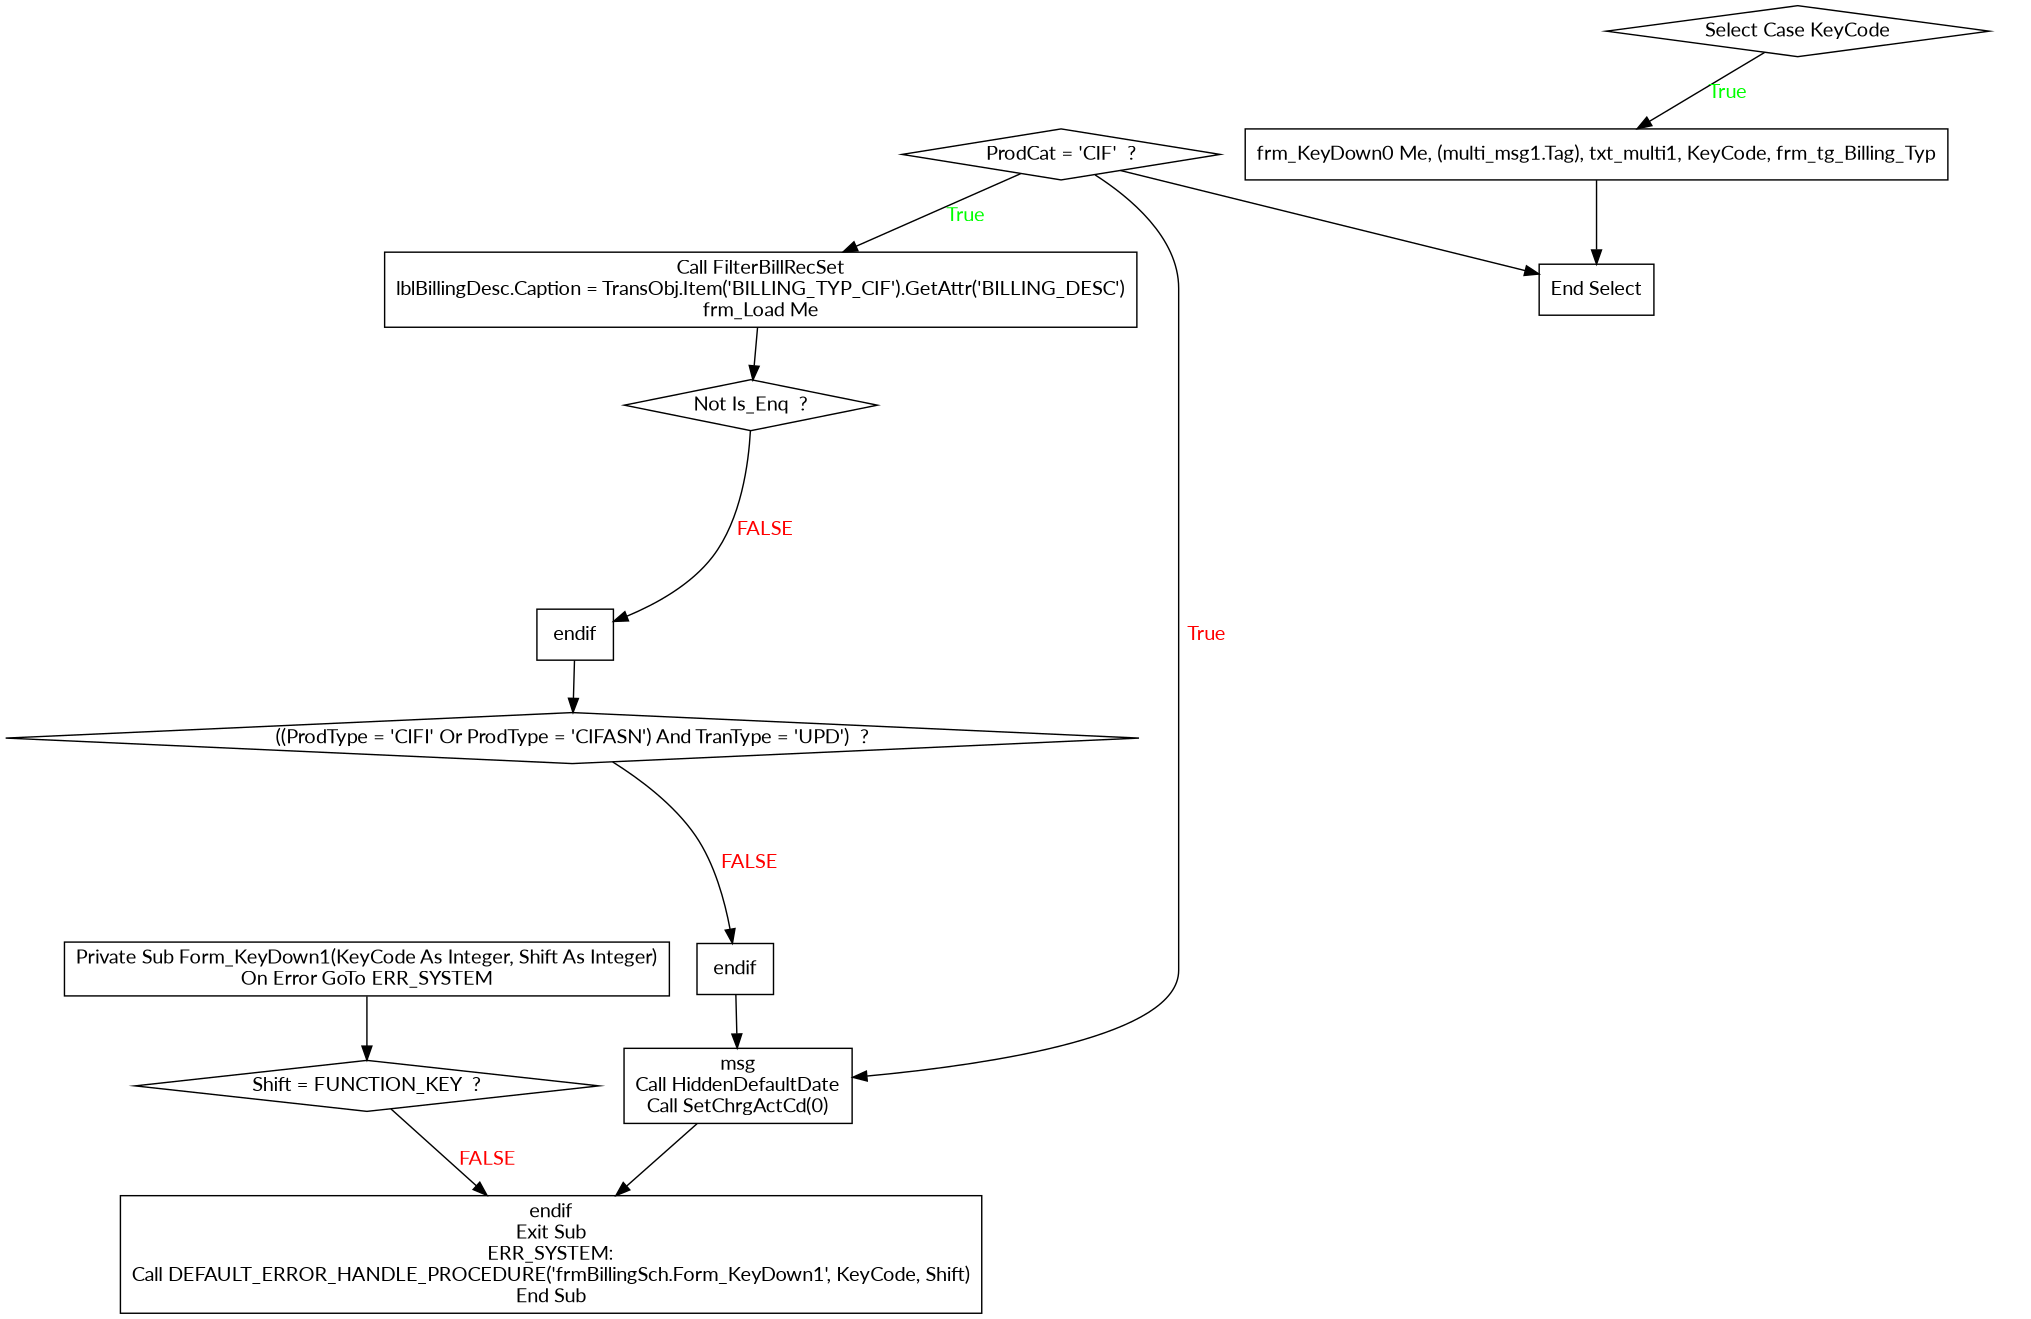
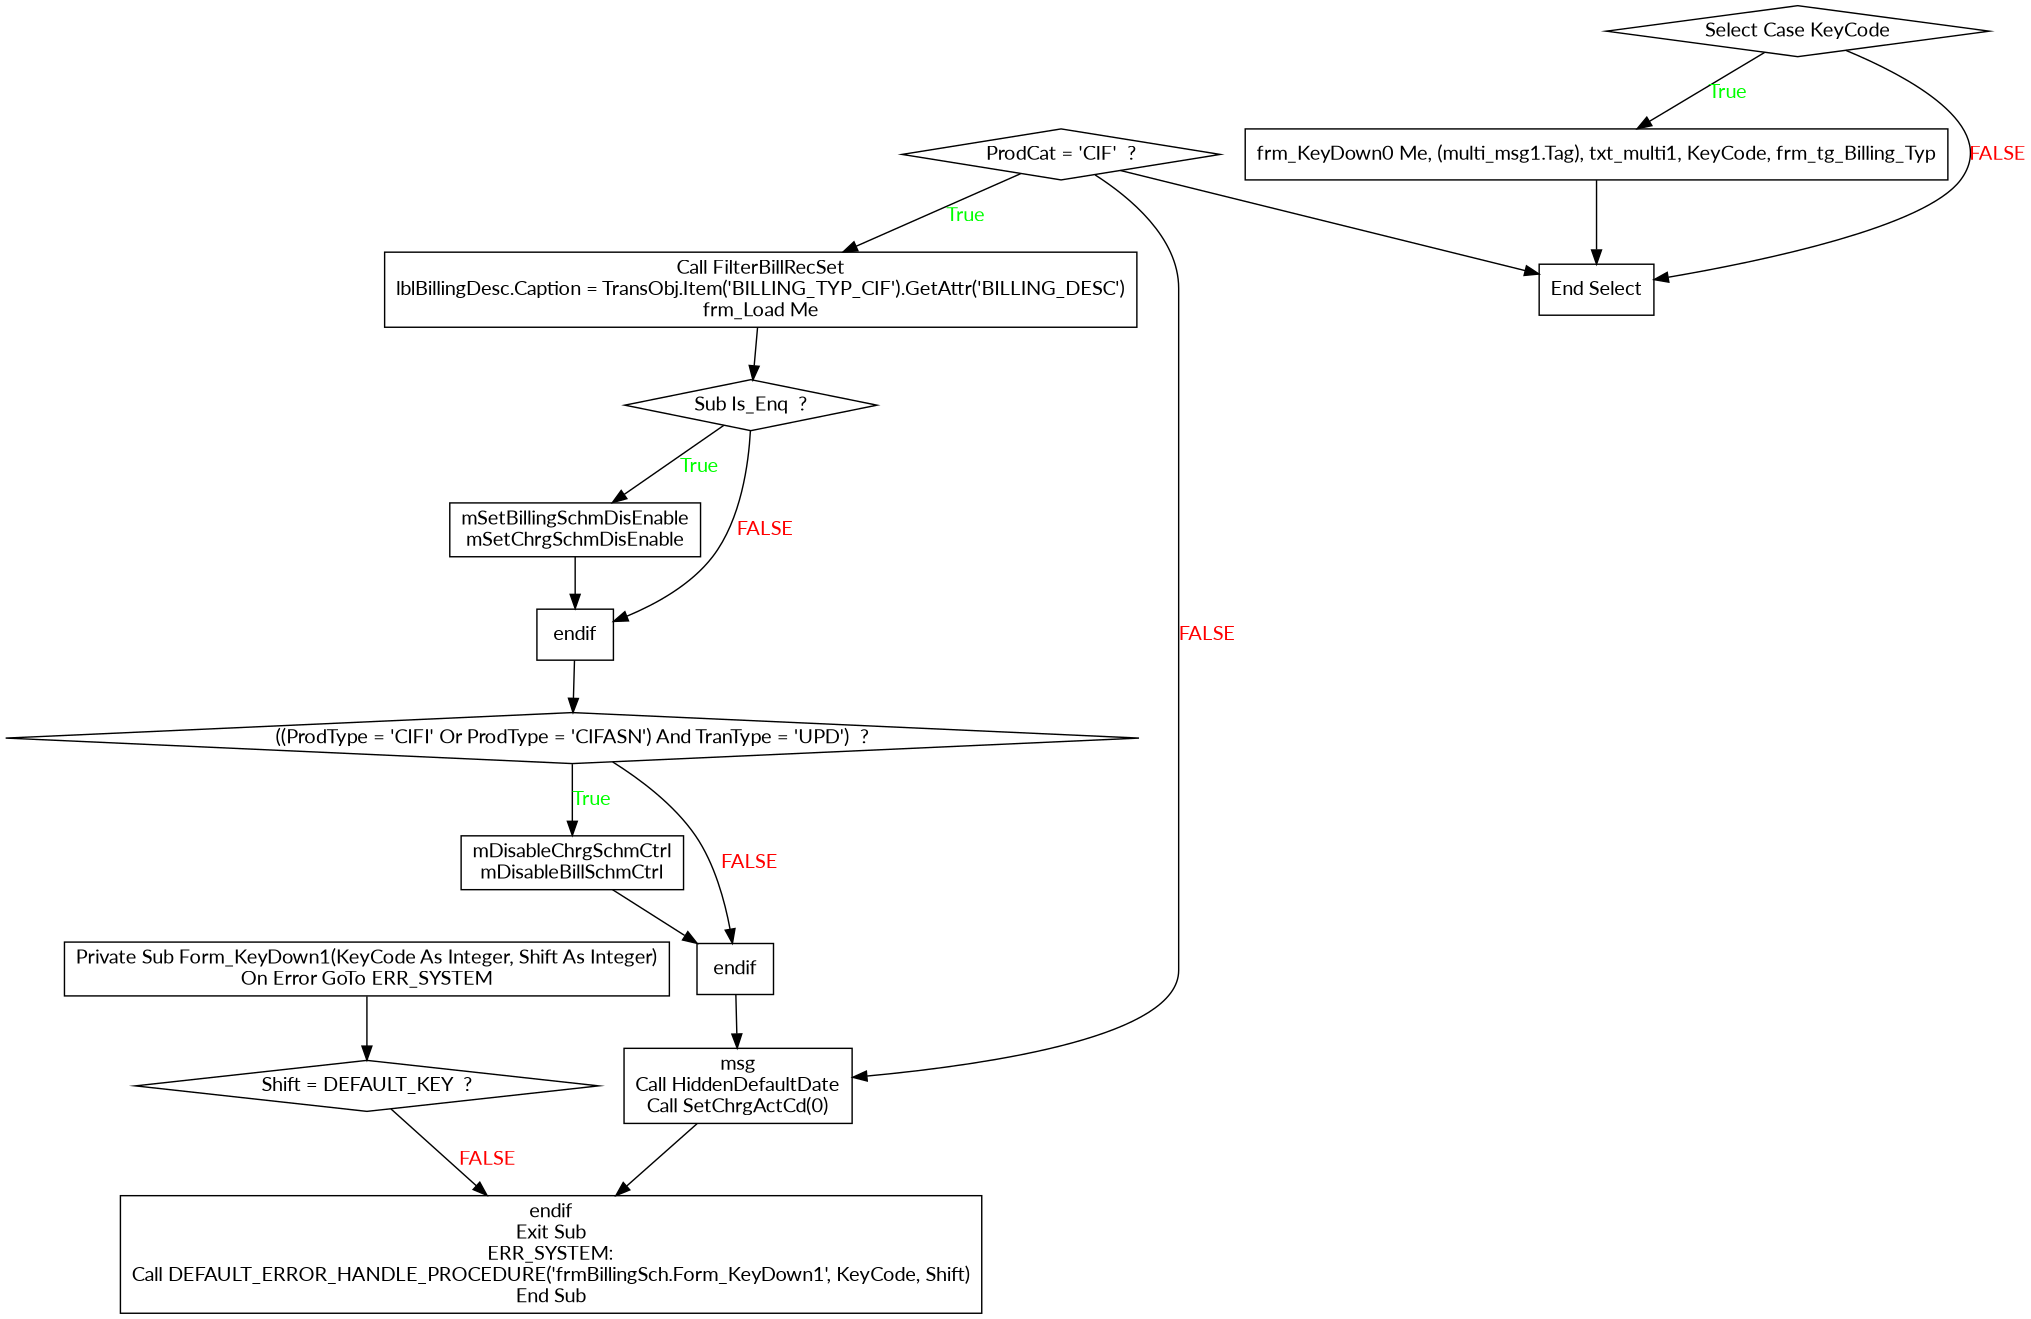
edge "Select Case KeyCode" -> "End Select": added, label "FALSE"
node "Not Is_Enq  ?": label "Not Is_Enq  ?" -> "Sub Is_Enq  ?"
node "mSetBillingSchmDisEnable mSetChrgSchmDisEnable": added
edge "ProdCat = 'CIF'  ?" -> "msg Call HiddenDefaultDate Call SetChrgActCd(0)": label "True" -> "FALSE"
node "mDisableChrgSchmCtrl mDisableBillSchmCtrl": added
node "Shift = FUNCTION_KEY  ?": label "Shift = FUNCTION_KEY  ?" -> "Shift = DEFAULT_KEY  ?"
